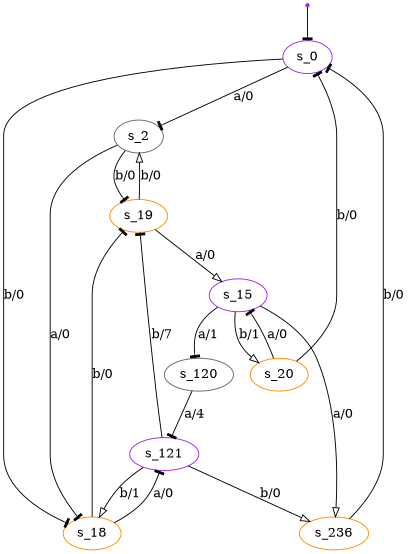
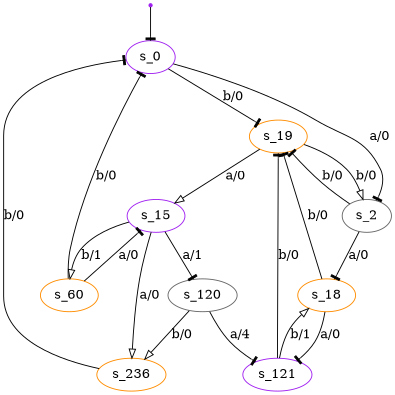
edge "s_0" -> "s_18": now "s_0" -> "s_19"
edge "s_121" -> "s_19": label "b/7" -> "b/0"
node "s_20": label "s_20" -> "s_60"
edge "s_121" -> "s_236": now "s_120" -> "s_236"
